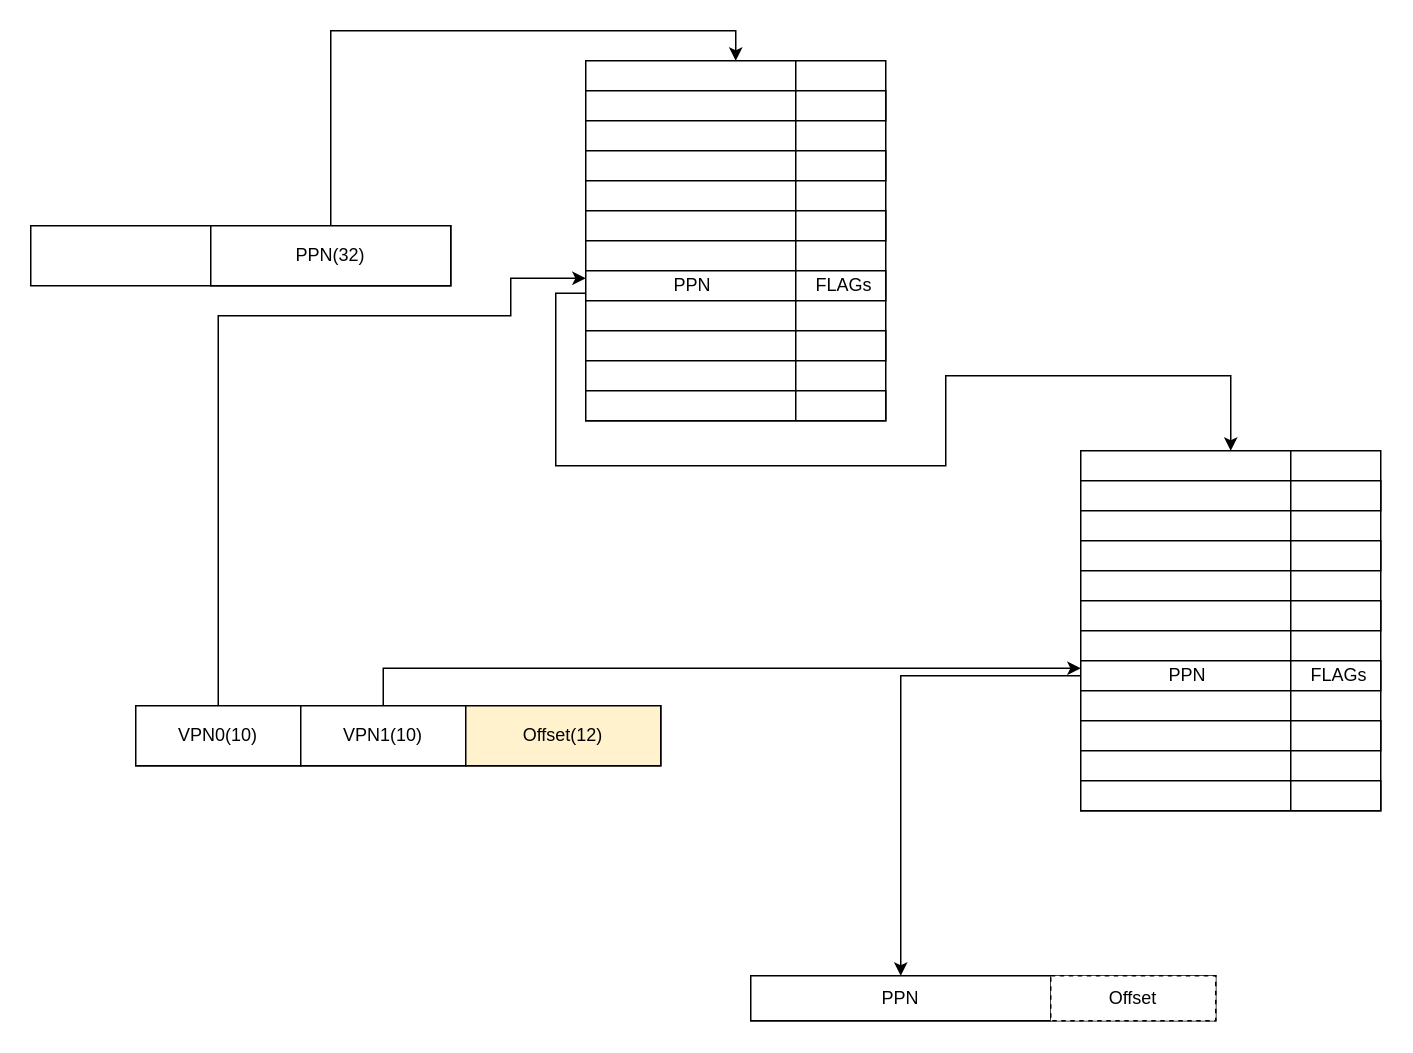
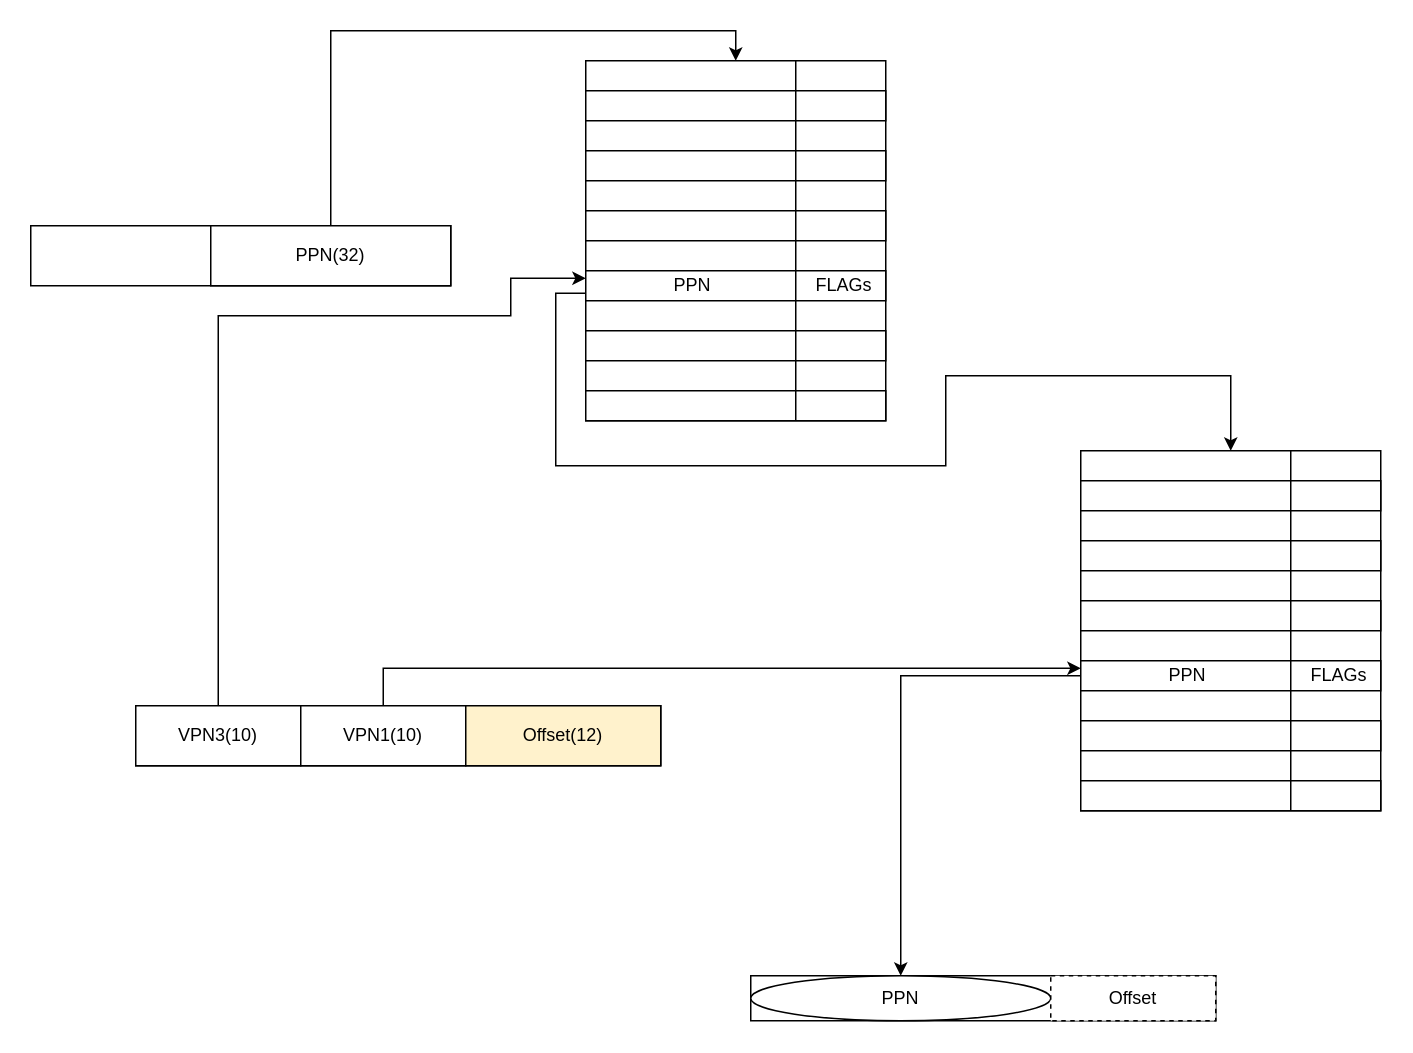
node "VPN0(10)": label "VPN0(10)" -> "VPN3(10)"
node "PPN": shape rectangle -> ellipse
